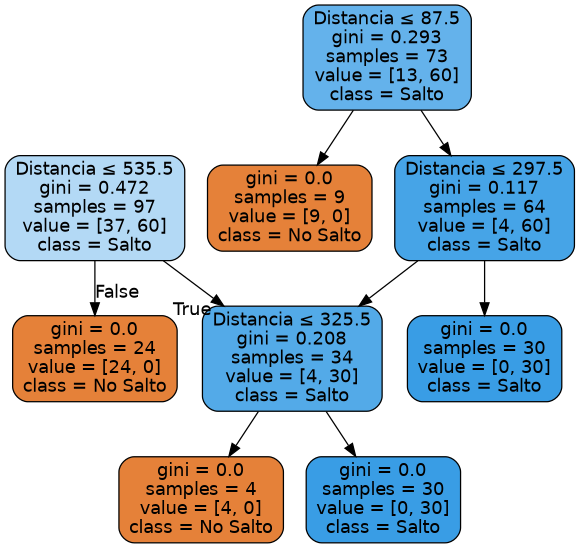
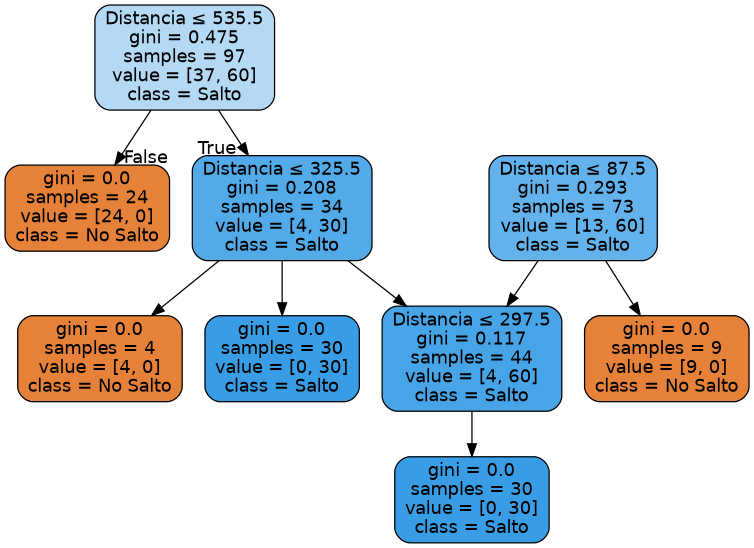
node "Distancia ≤ 535.5": text "gini = 0.472" -> "gini = 0.475"
node "Distancia ≤ 297.5": text "samples = 64" -> "samples = 44"
edge "Distancia ≤ 297.5" -> "Distancia ≤ 325.5": reversed
